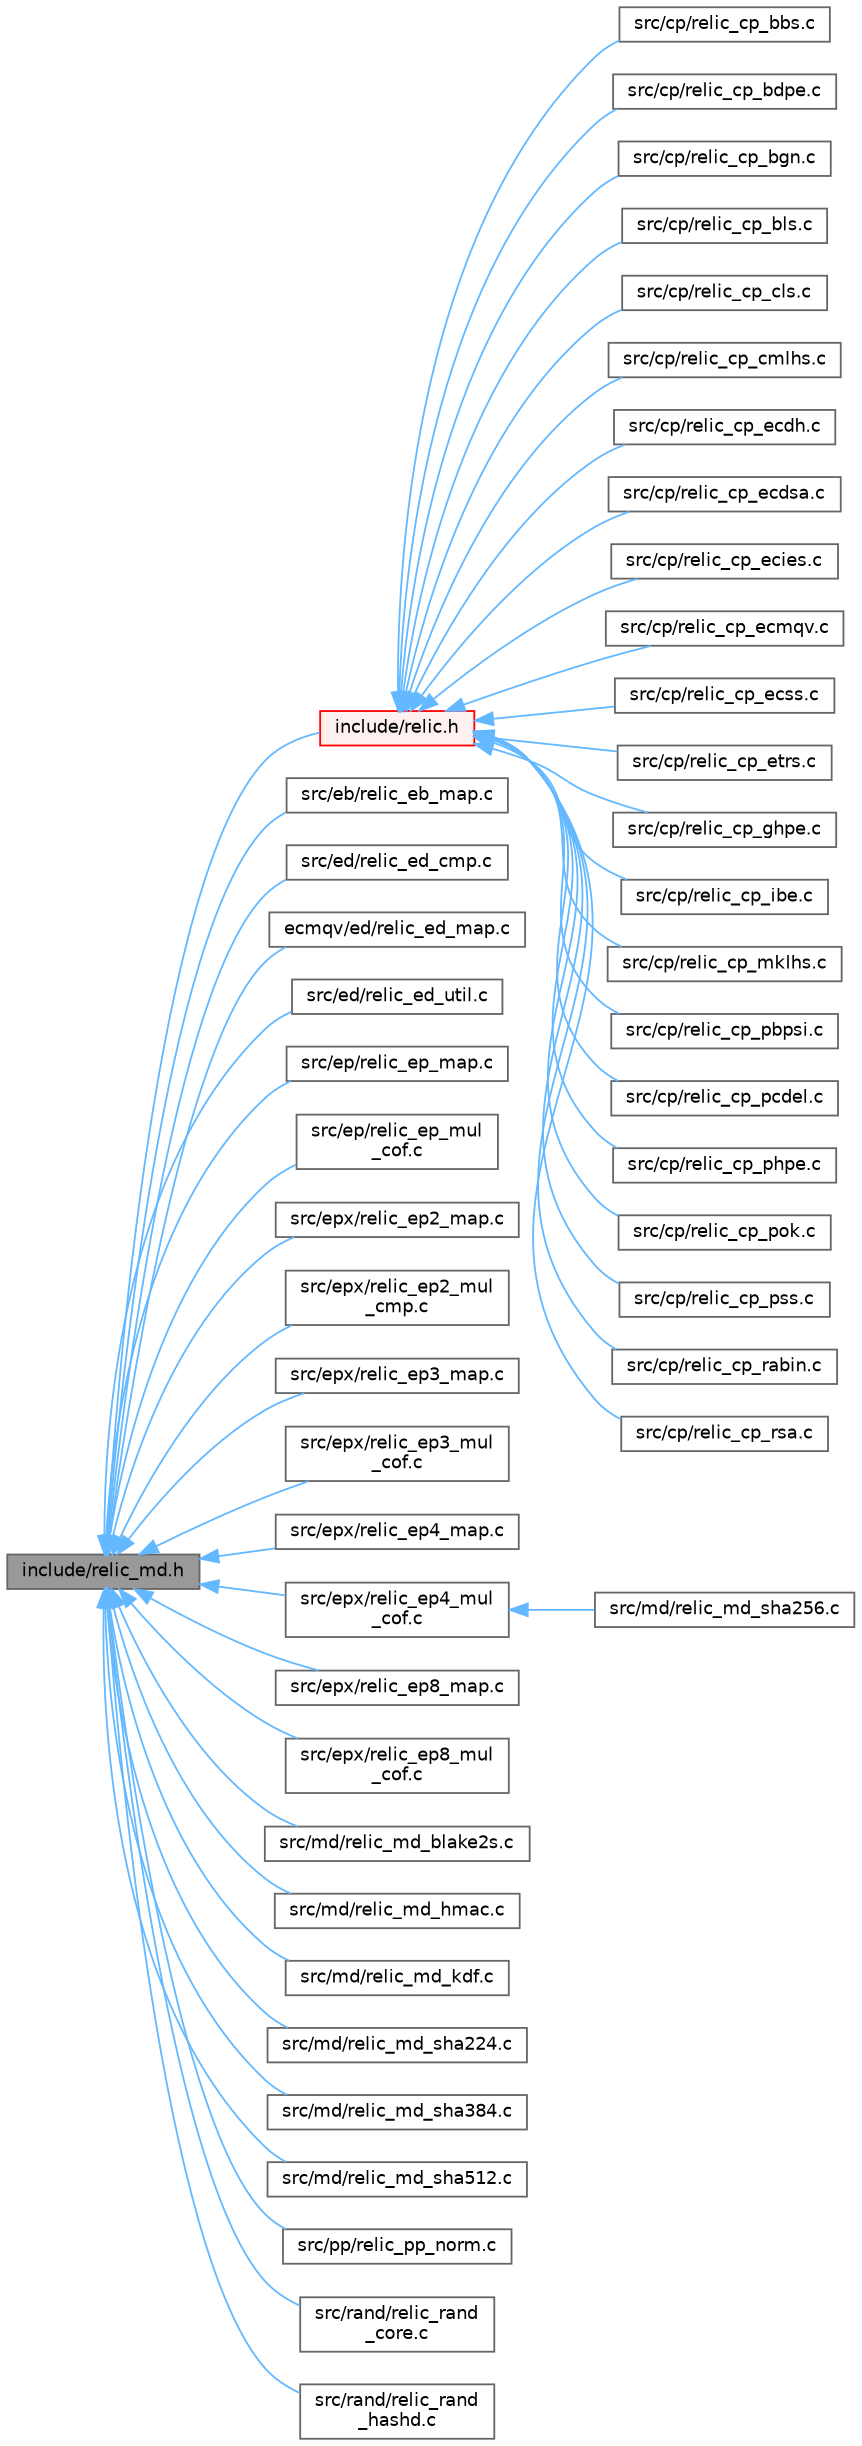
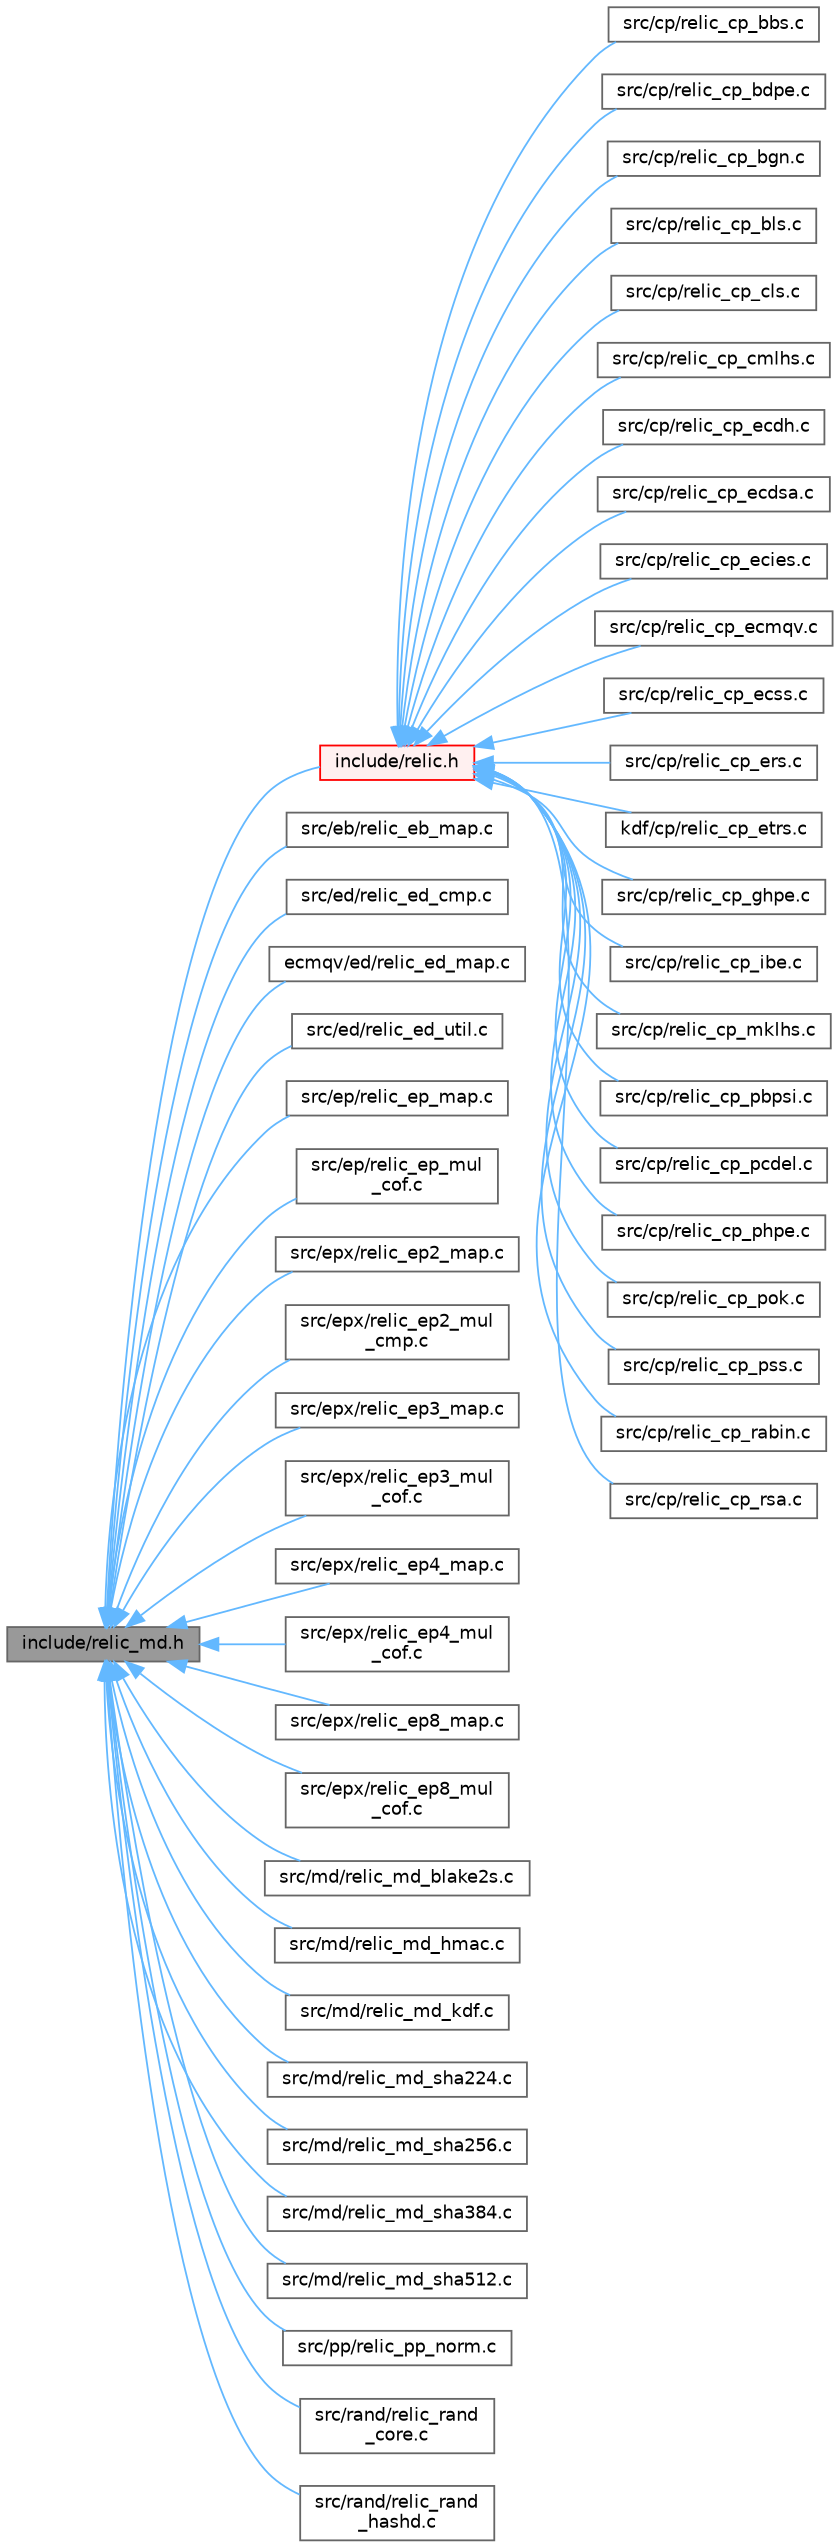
node "src/cp/relic_cp_ers.c": added
node "src/cp/relic_cp_etrs.c": label "src/cp/relic_cp_etrs.c" -> "kdf/cp/relic_cp_etrs.c"
edge "src/md/relic_md_sha256.c" -> "src/epx/relic_ep4_mul _cof.c": now "src/md/relic_md_sha256.c" -> "include/relic_md.h"
